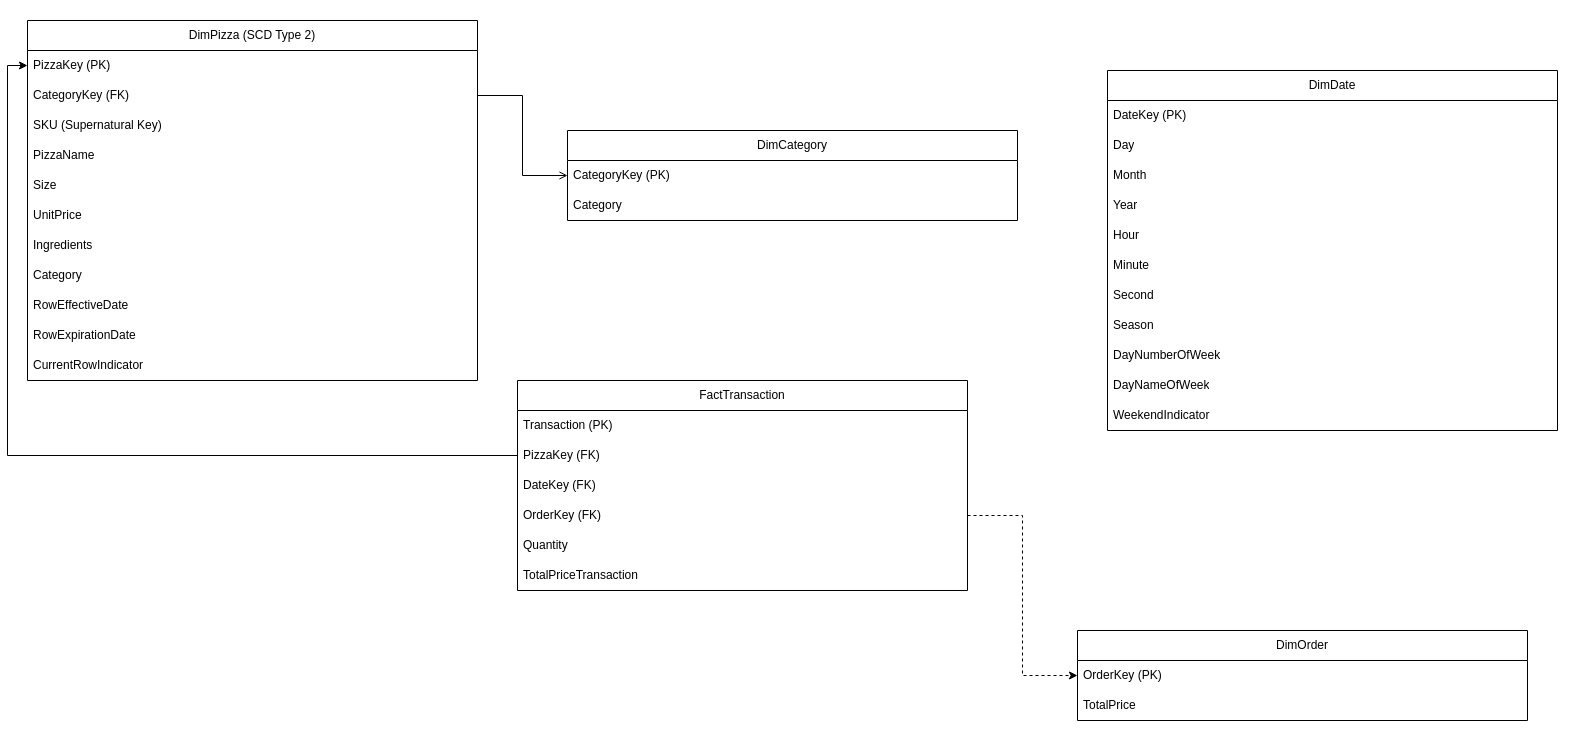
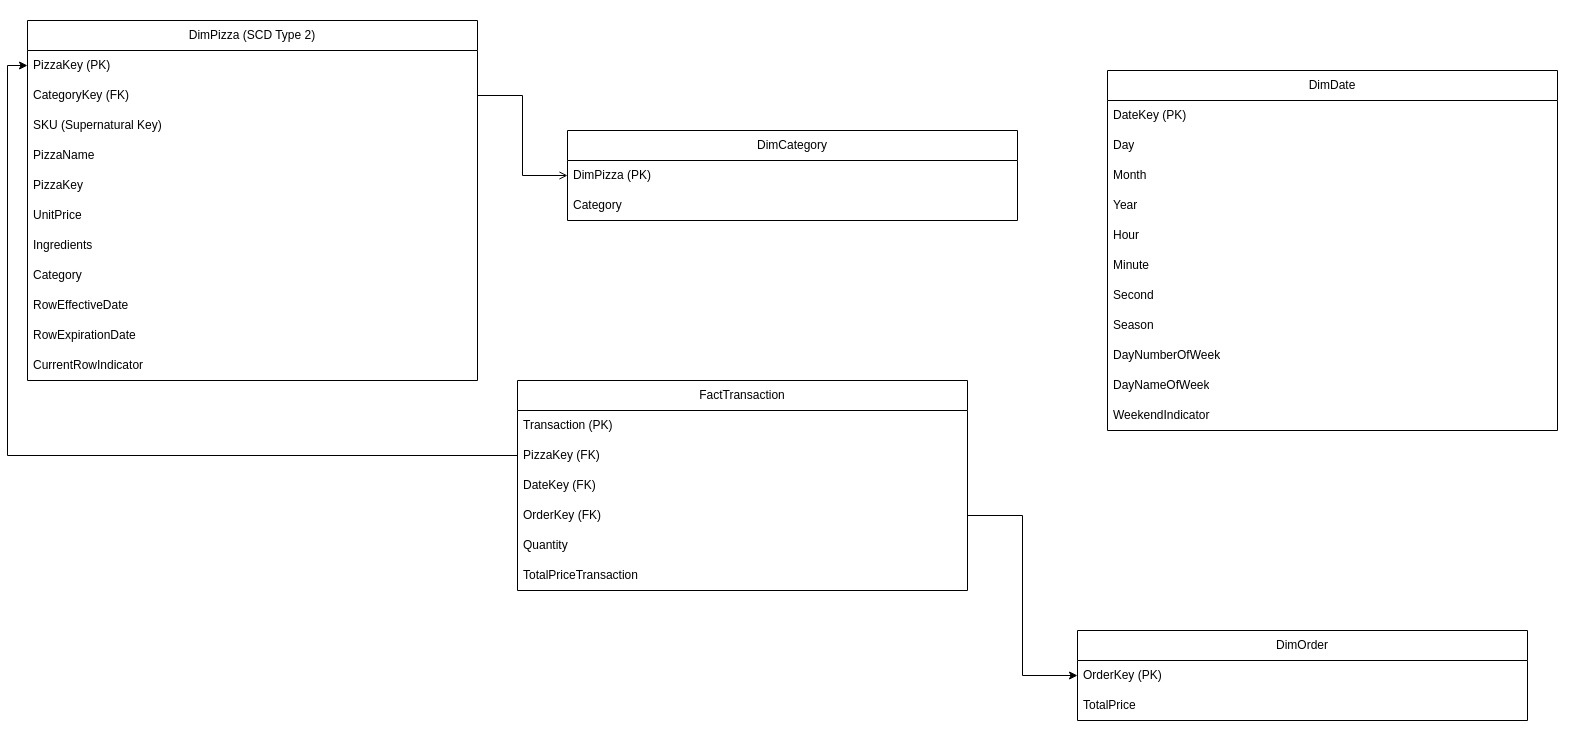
node "CategoryKey (PK)": label "CategoryKey (PK)" -> "DimPizza (PK)"
node "Size": label "Size" -> "PizzaKey"
edge "OrderKey (FK)" -> "OrderKey (PK)": style dashed -> solid
